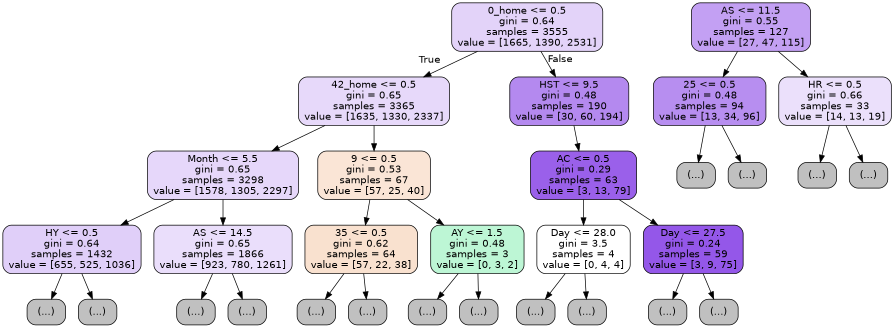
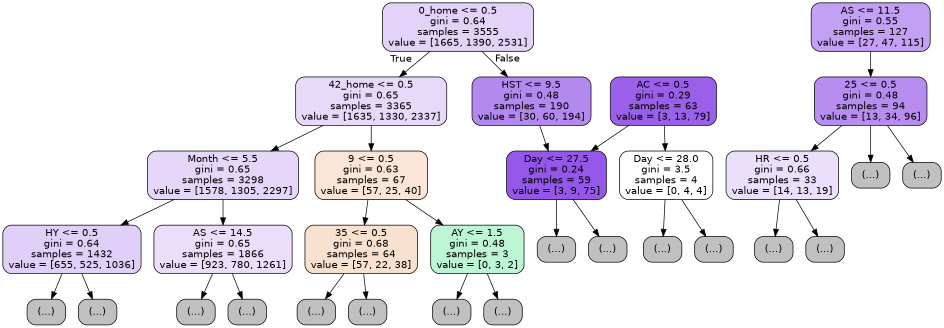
edge "AS <= 11.5 gini = 0.55 samples = 127 value = [27, 47, 115]" -> "HR <= 0.5 gini = 0.66 samples = 33 value = [14, 13, 19]": now "25 <= 0.5 gini = 0.48 samples = 94 value = [13, 34, 96]" -> "HR <= 0.5 gini = 0.66 samples = 33 value = [14, 13, 19]"
edge "HST <= 9.5 gini = 0.48 samples = 190 value = [30, 60, 194]" -> "AC <= 0.5 gini = 0.29 samples = 63 value = [3, 13, 79]": now "HST <= 9.5 gini = 0.48 samples = 190 value = [30, 60, 194]" -> "Day <= 27.5 gini = 0.24 samples = 59 value = [3, 9, 75]"
node "9 <= 0.5 gini = 0.53 samples = 67 value = [57, 25, 40]": label "9 <= 0.5 gini = 0.53 samples = 67 value = [57, 25, 40]" -> "9 <= 0.5 gini = 0.63 samples = 67 value = [57, 25, 40]"
node "35 <= 0.5 gini = 0.62 samples = 64 value = [57, 22, 38]": label "35 <= 0.5 gini = 0.62 samples = 64 value = [57, 22, 38]" -> "35 <= 0.5 gini = 0.68 samples = 64 value = [57, 22, 38]"
